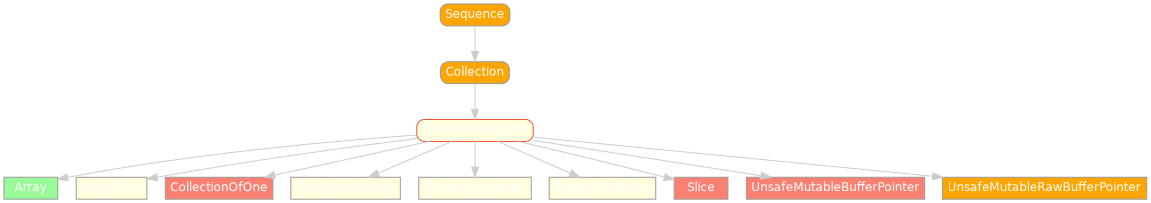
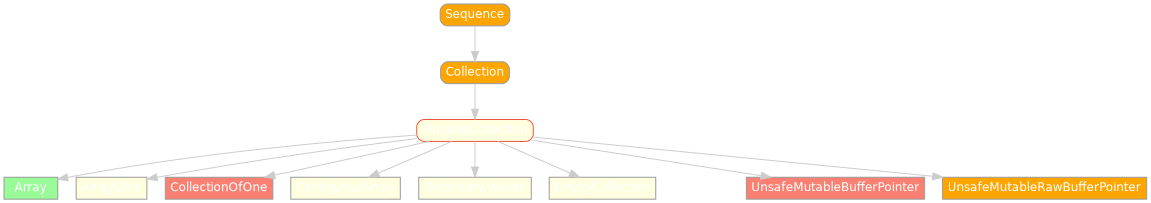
node "Slice": removed
